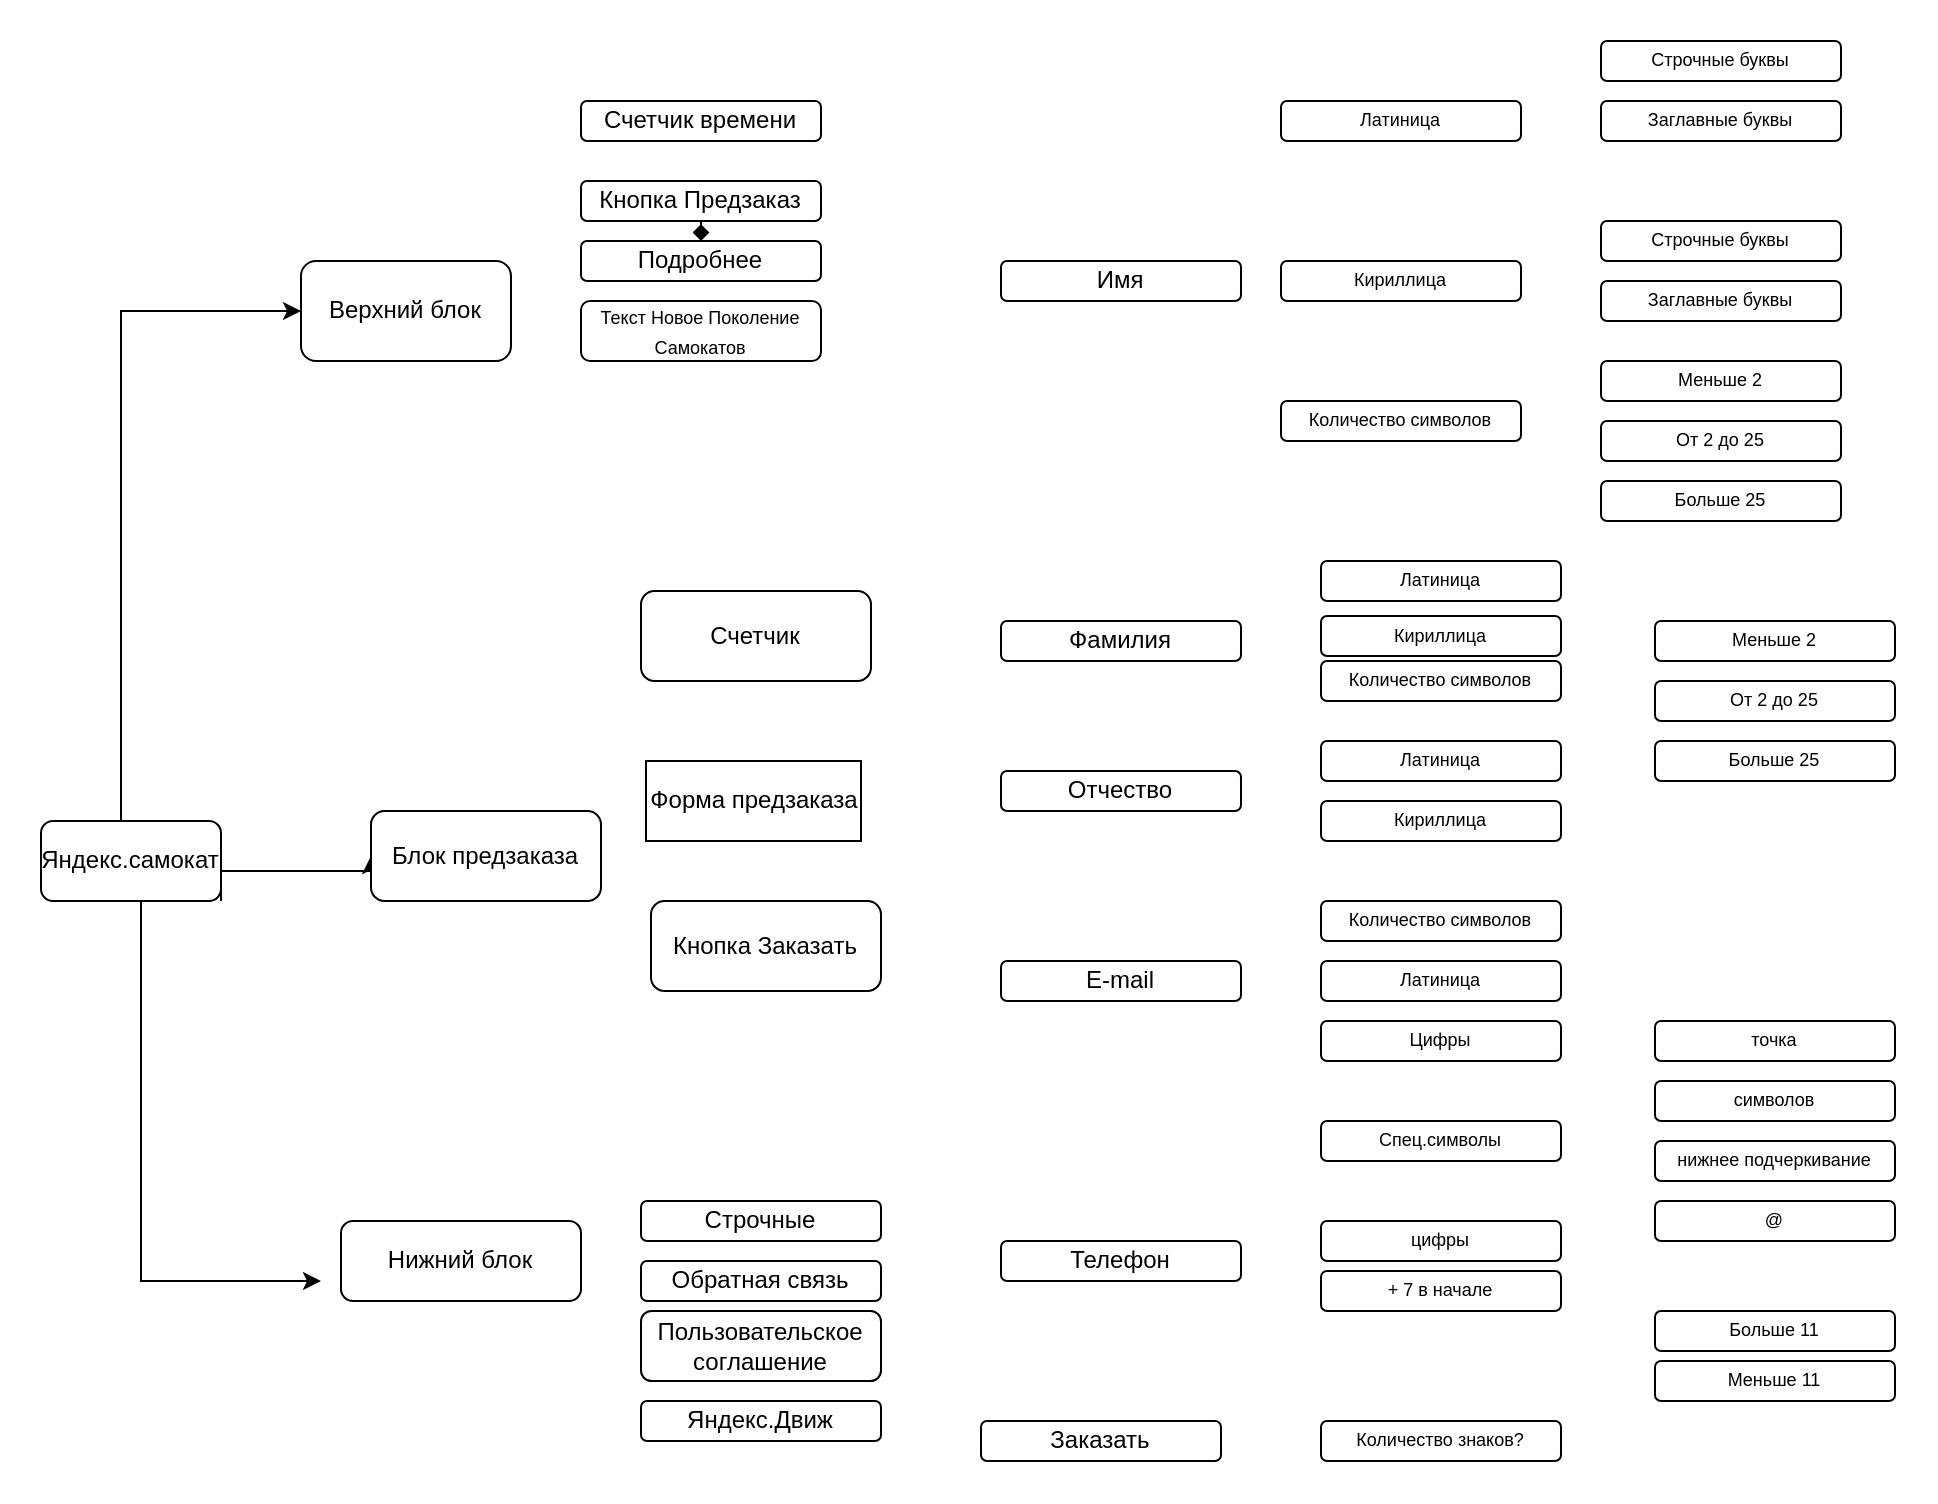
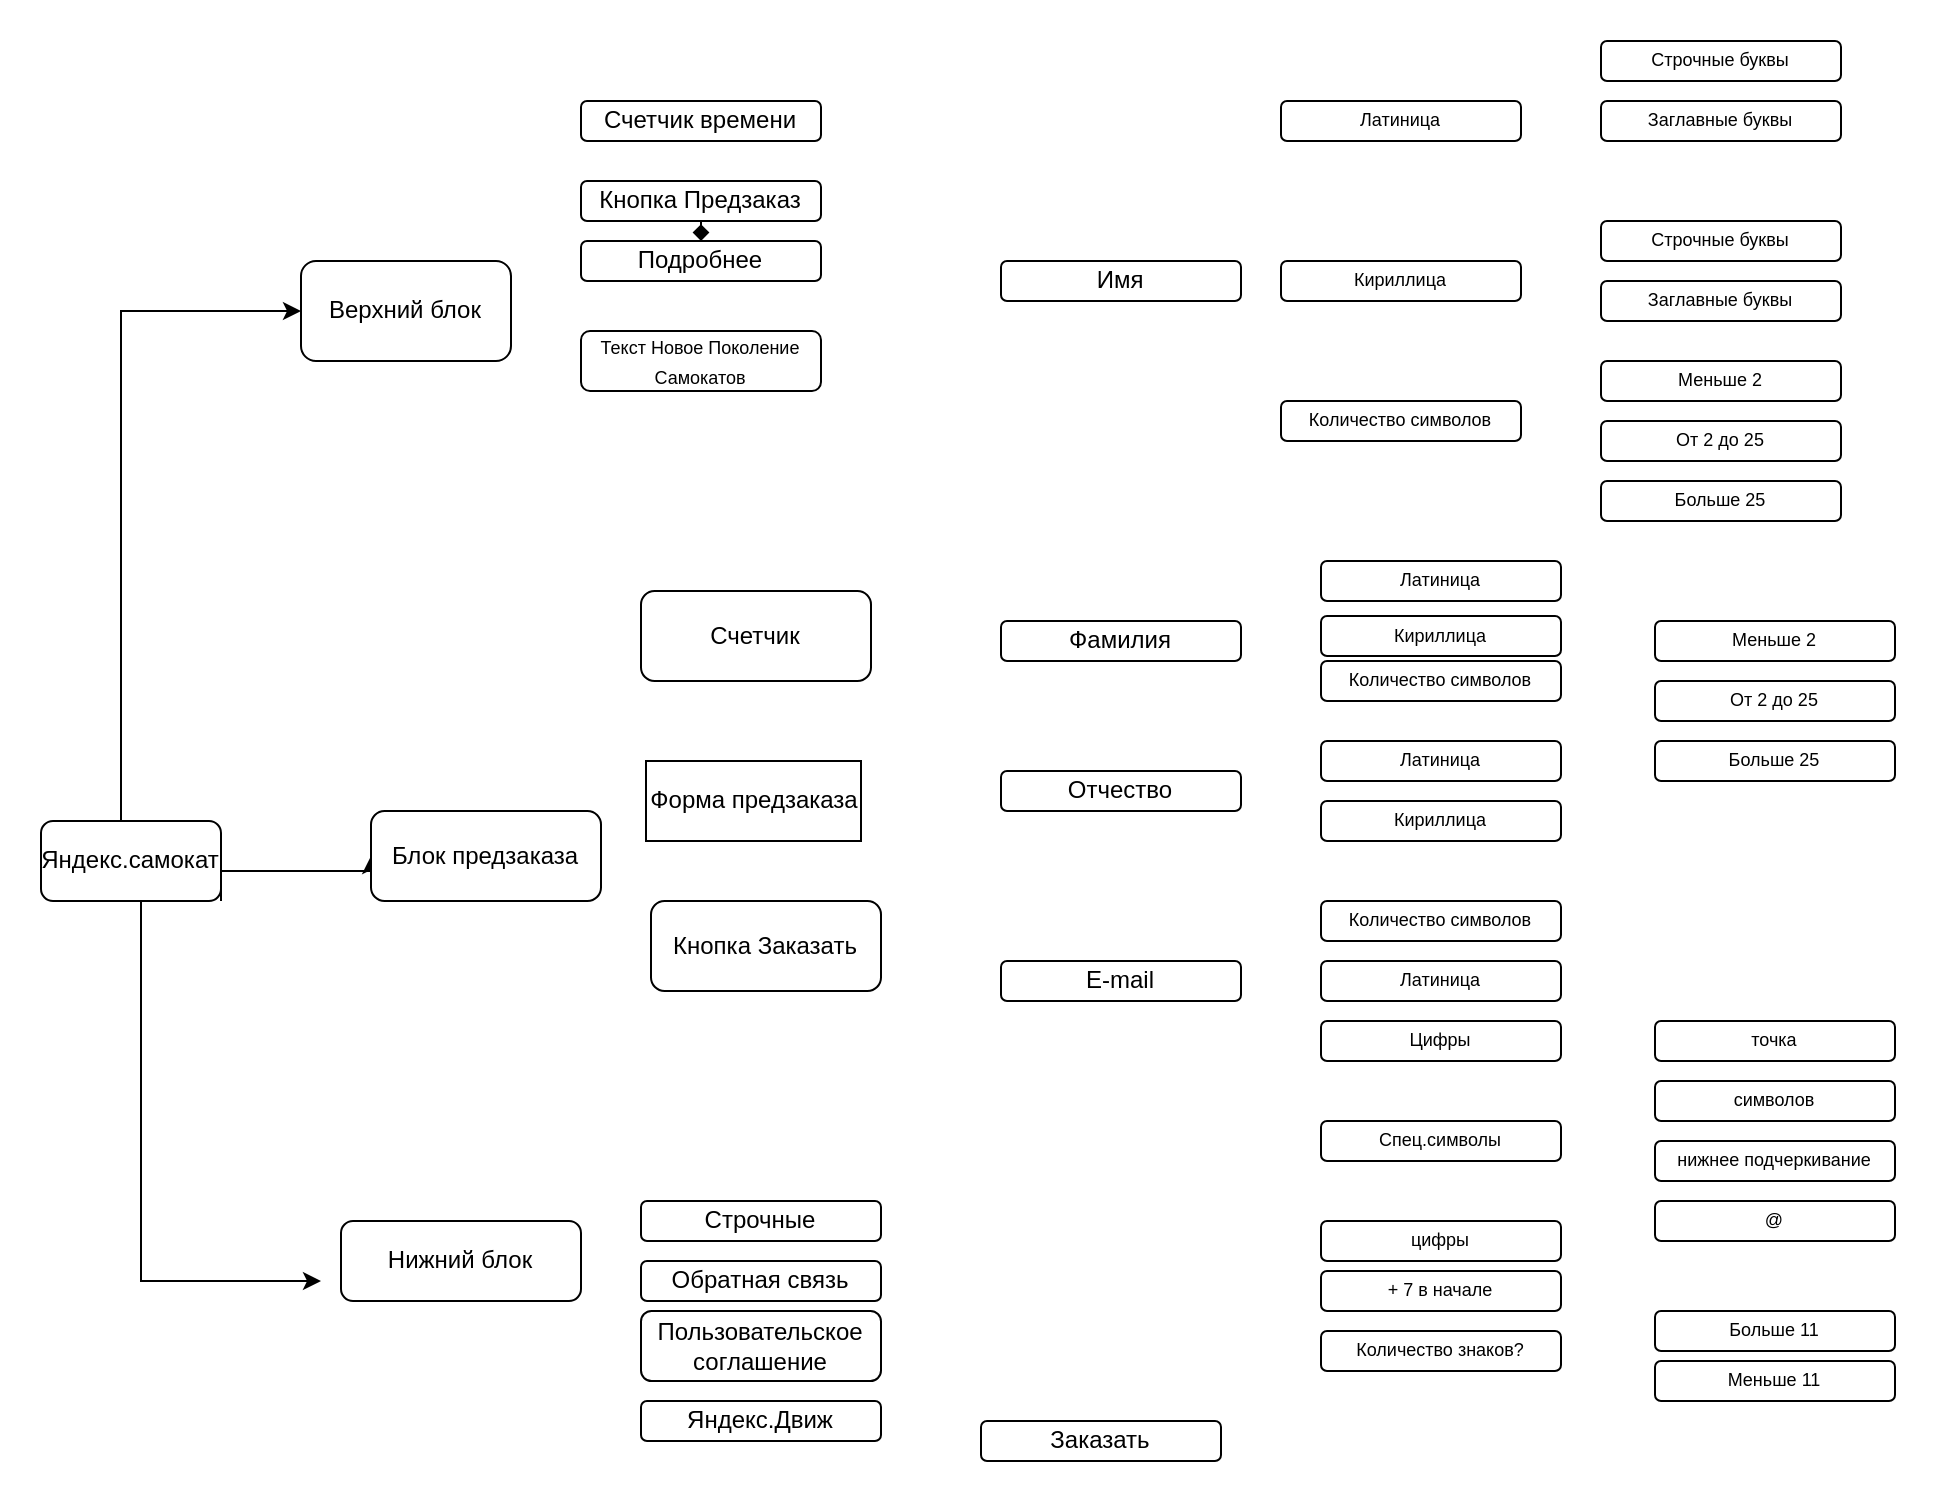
node "Текст Новое Поколение Самокатов": moved (701, 331) -> (701, 361)
node "Телефон": removed
node "Количество знаков?": moved (1441, 1441) -> (1441, 1351)
